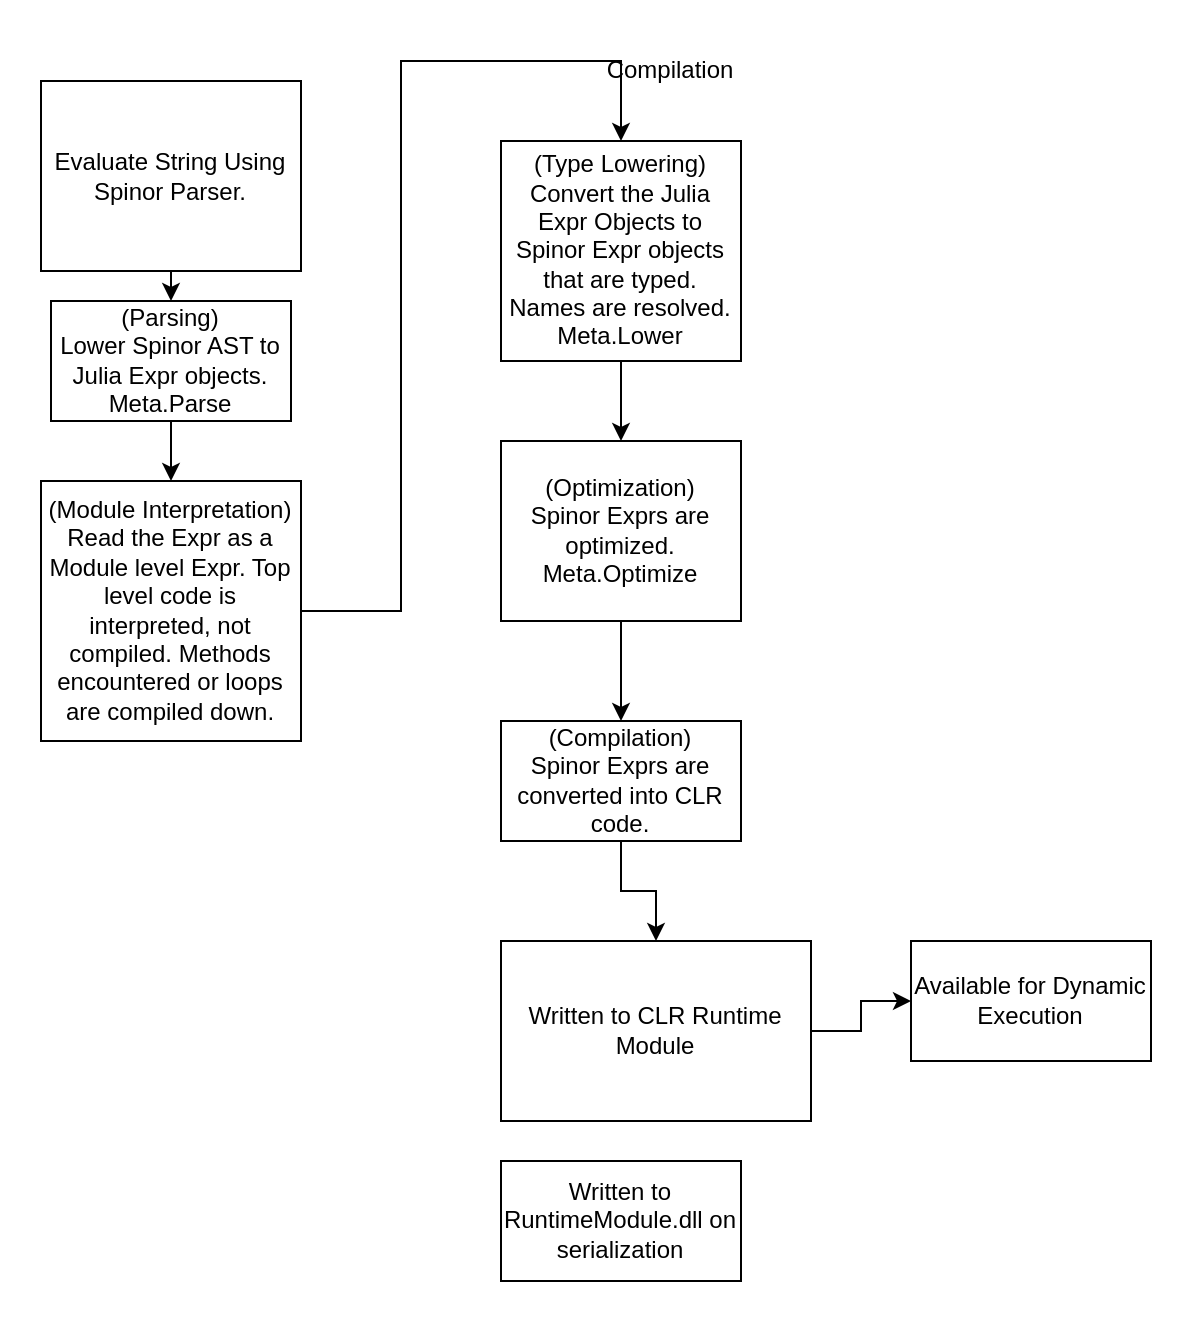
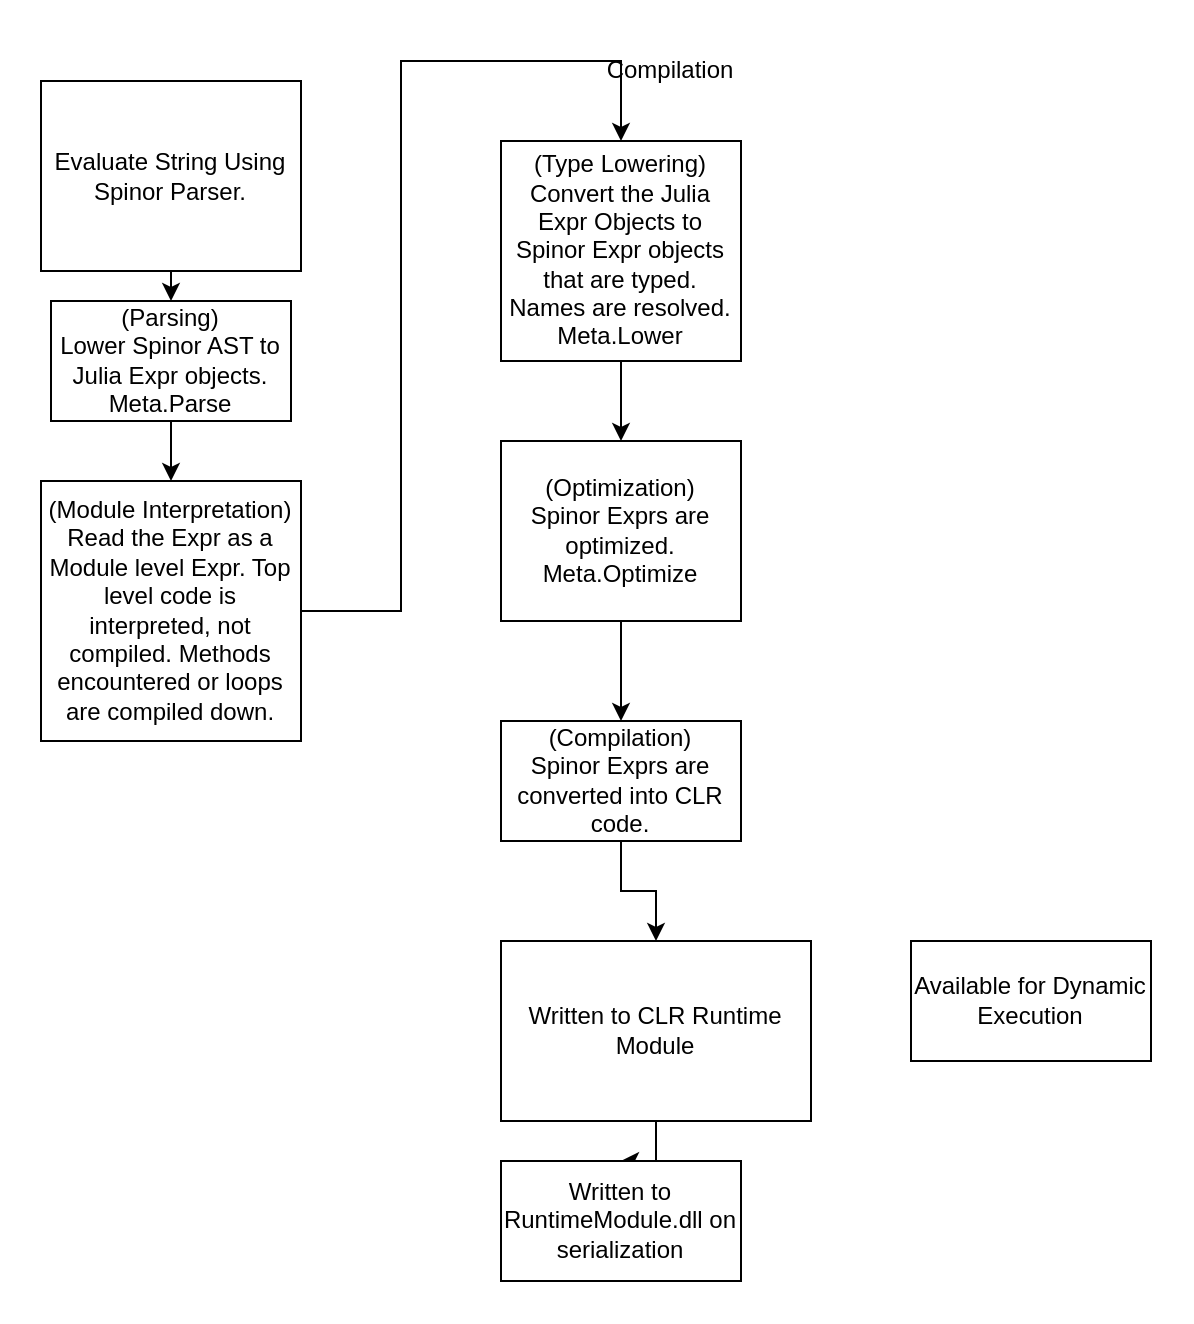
edge "Written to CLR Runtime Module" -> "Available for Dynamic Execution": removed
edge "Written to CLR Runtime Module" -> "Written to RuntimeModule.dll on serialization": added
